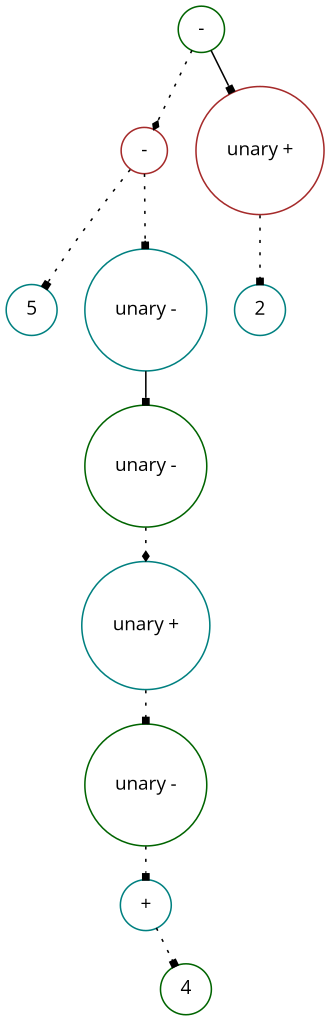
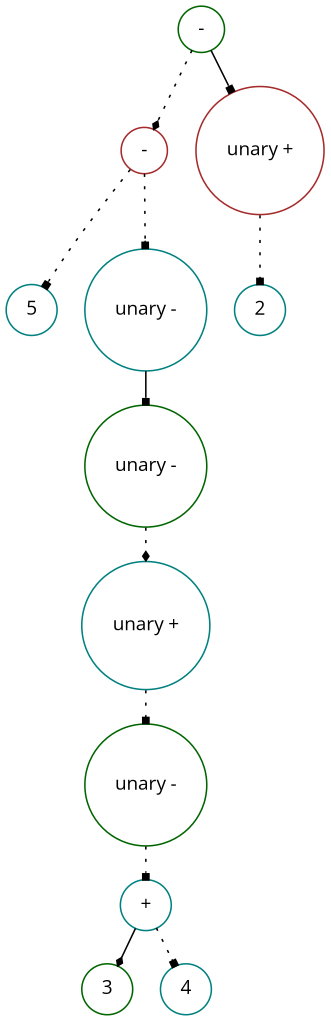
node "3": added
node "4": color darkgreen -> teal
